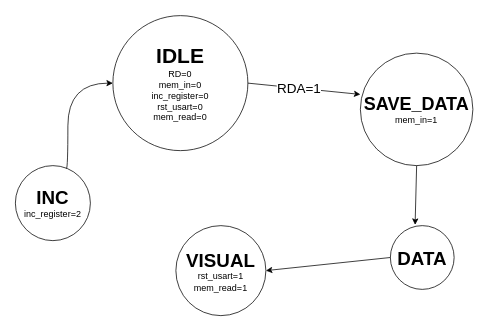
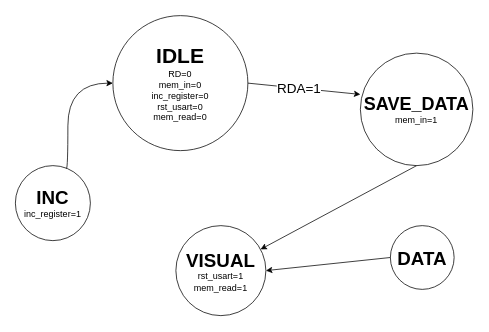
node "INC inc_register=2": label "INC inc_register=2" -> "INC inc_register=1"
edge "SAVE_DATA mem_in=1" -> "DATA": now "SAVE_DATA mem_in=1" -> "VISUAL rst_usart=1 mem_read=1"
